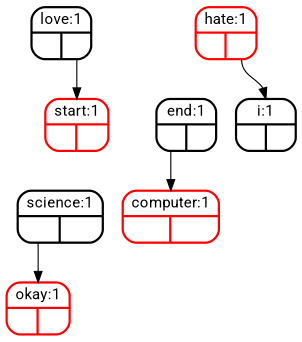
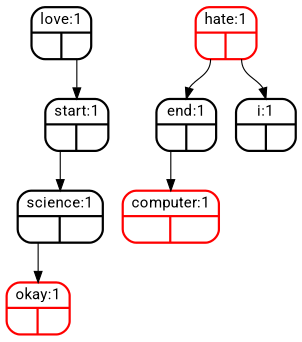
edge "hate:1" -> "end:1": added
node "start:1": color red -> black
edge "start:1" -> "science:1": added
